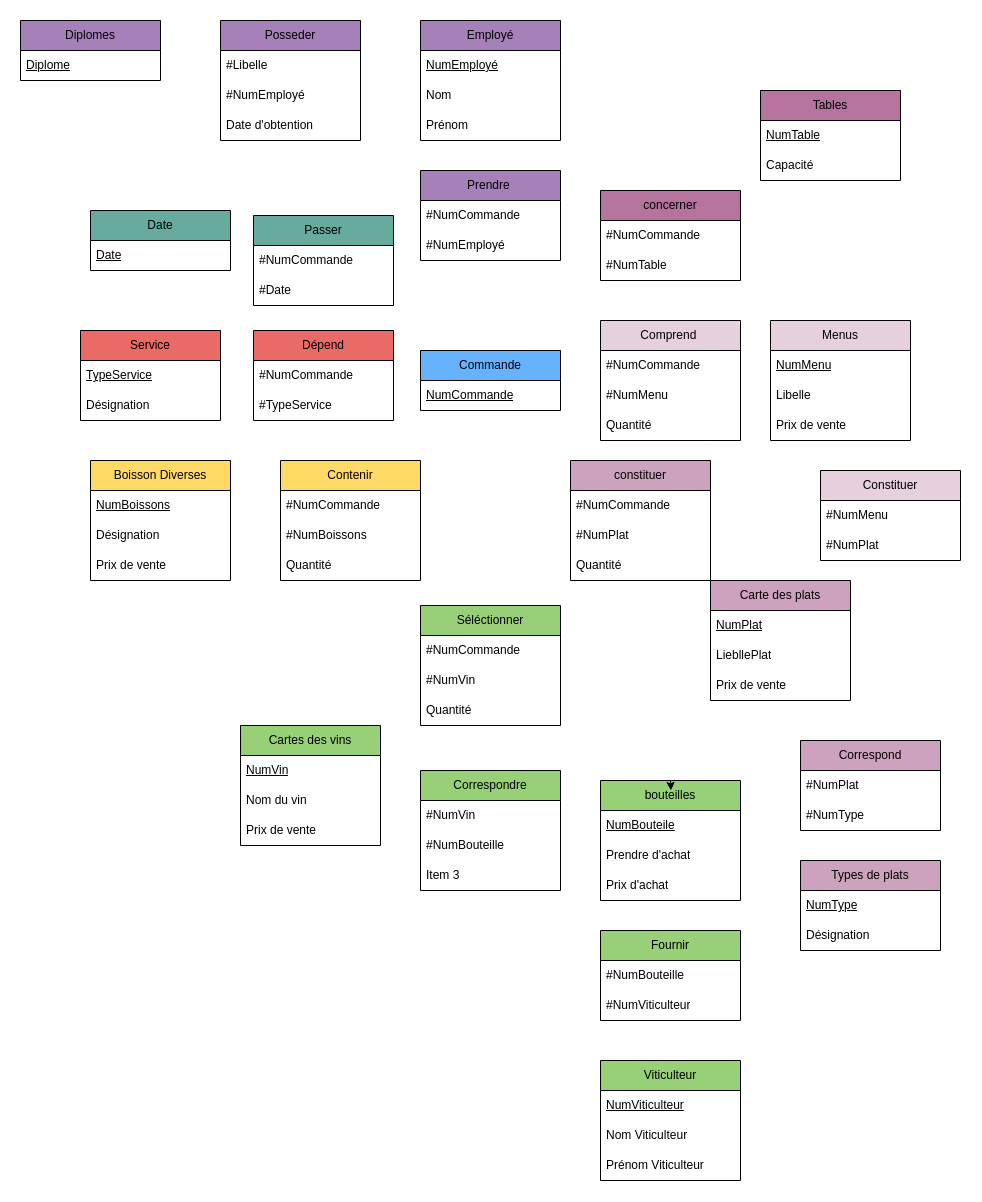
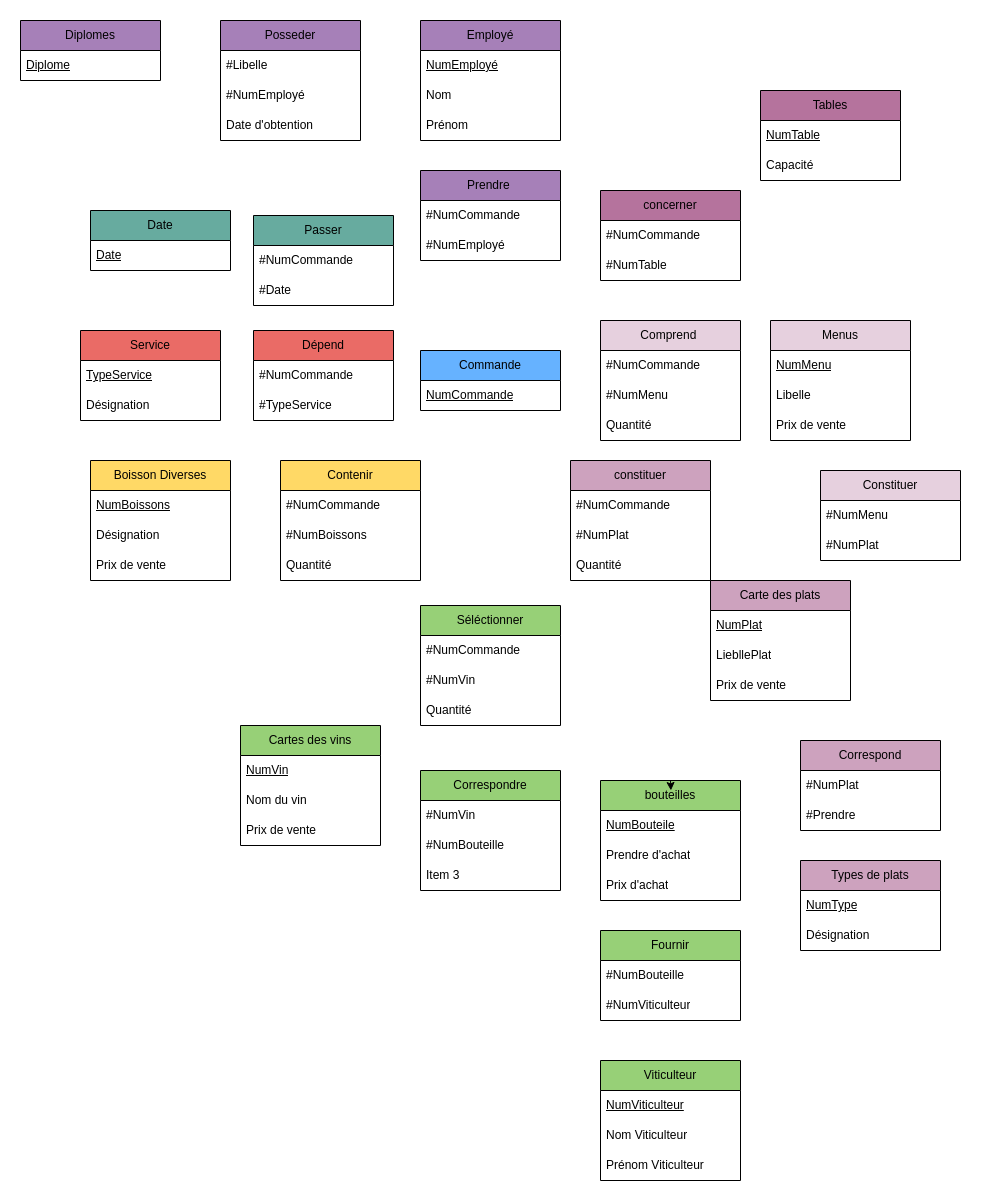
node "#NumType": label "#NumType" -> "#Prendre"
